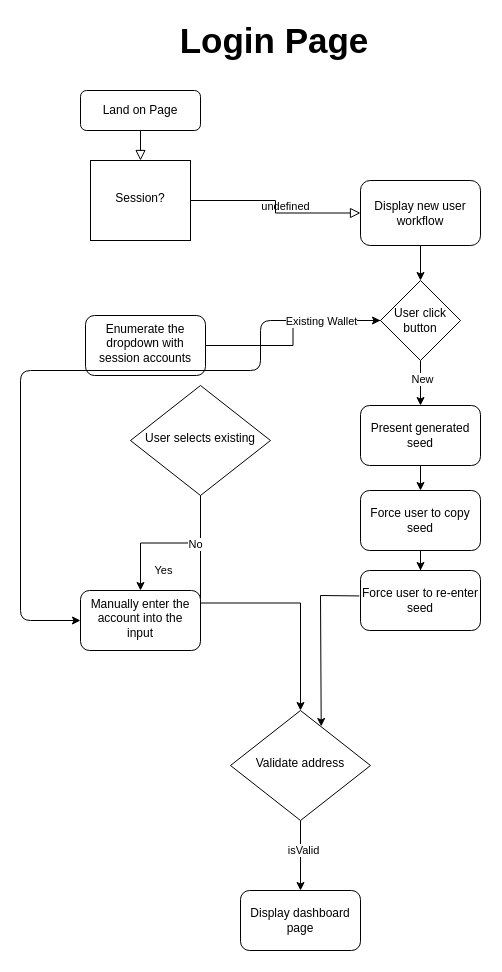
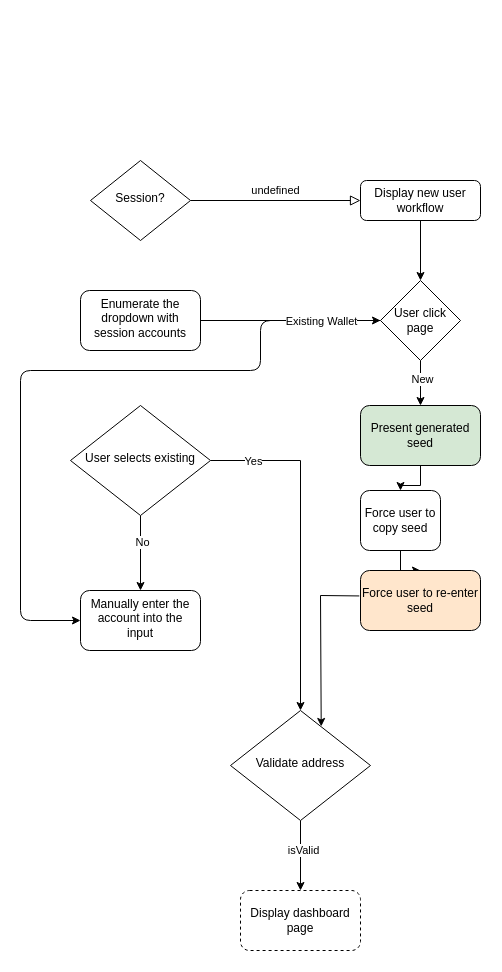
node "Login Page": removed
node "Land on Page": removed
edge "Land on Page" -> "Session?": removed
node "Session?": shape rectangle -> diamond
node "Display new user workflow": size 120x65 -> 120x40
node "User click button": label "User click button" -> "User click page"
node "Enumerate the dropdown with session accounts": moved (146, 346) -> (141, 321)
node "Present generated seed": fillcolor #ffffff -> #d5e8d4
node "User selects existing": moved (201, 441) -> (141, 461)
node "Force user to copy seed": size 120x60 -> 80x60
node "Force user to re-enter seed": fillcolor #ffffff -> #ffe6cc
node "Display dashboard page": style solid -> dashed
